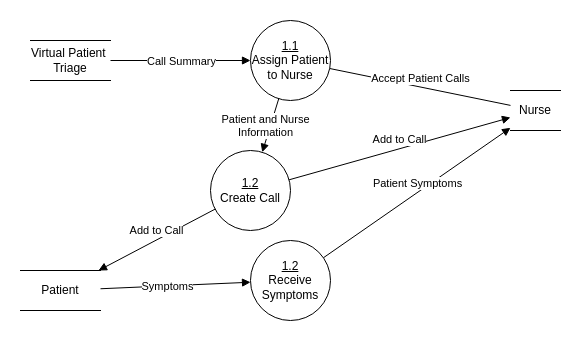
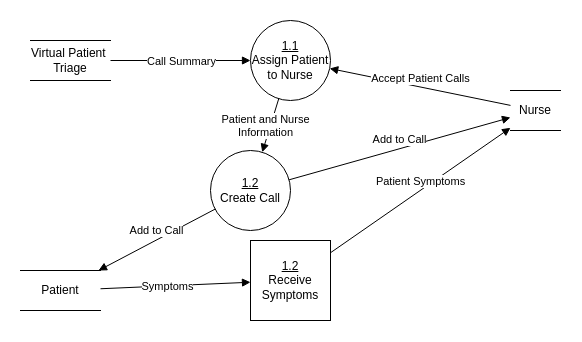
edge "1.1 Assign Patient to Nurse" -- "Nurse": arrowhead none -> block
node "1.2 Receive Symptoms": shape ellipse -> rectangle
